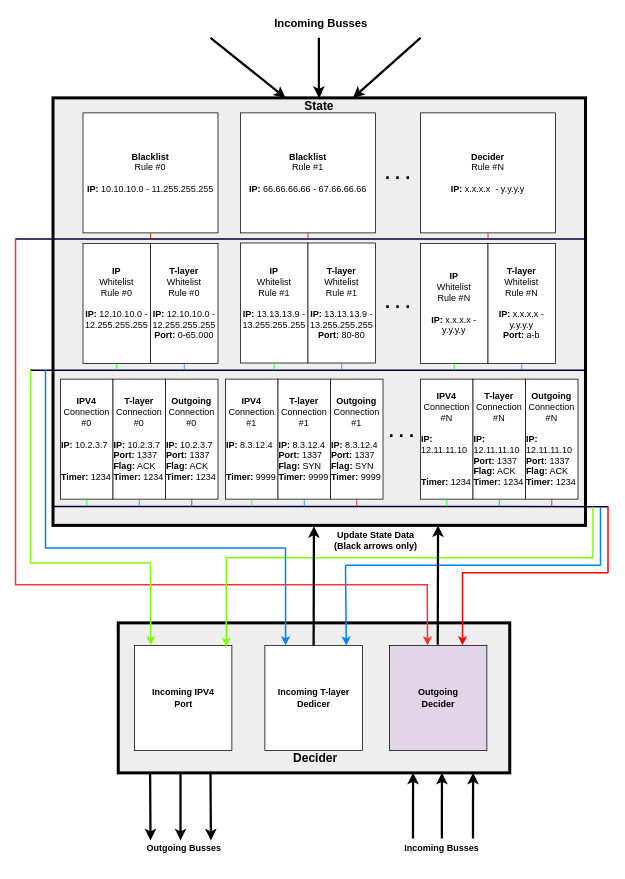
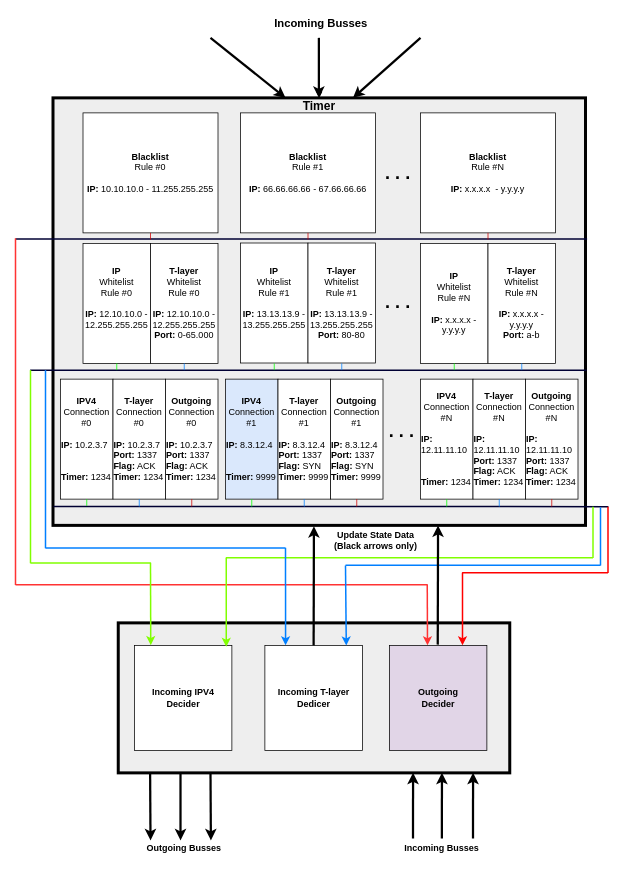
node "State": label "State" -> "Timer"
node "Decider Rule #N IP: x.x.x.x - y.y.y.y": label "Decider Rule #N IP: x.x.x.x - y.y.y.y" -> "Blacklist Rule #N IP: x.x.x.x - y.y.y.y"
node "IPV4 Connection #1 IP: 8.3.12.4 Timer: 9999": fillcolor #ffffff -> #dae8fc
node "Incoming IPV4 Port": label "Incoming IPV4 Port" -> "Incoming IPV4 Decider"
node "Decider": removed
